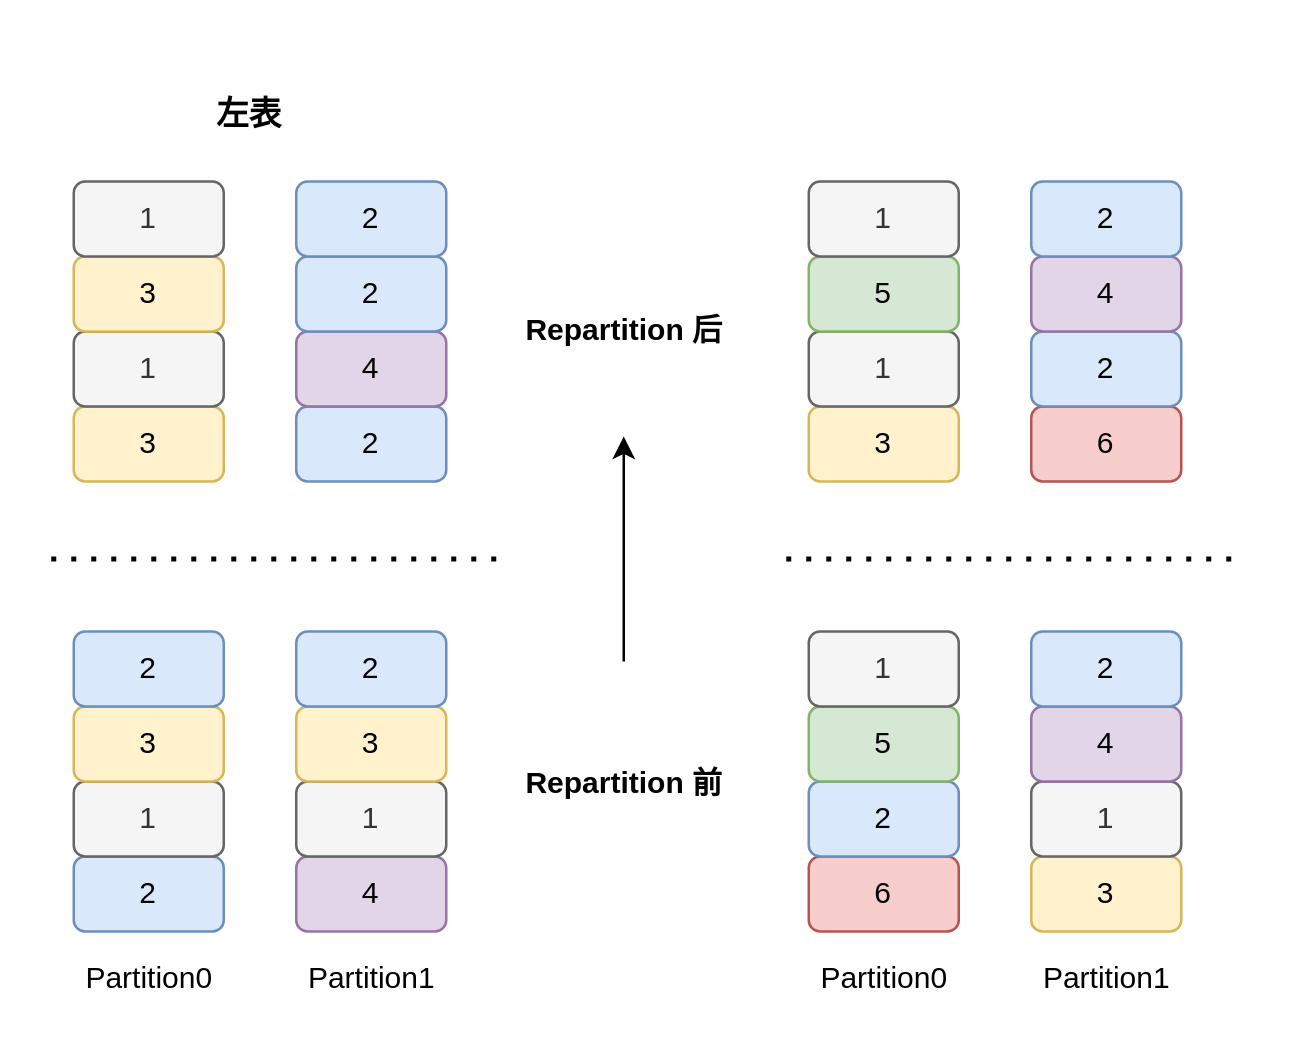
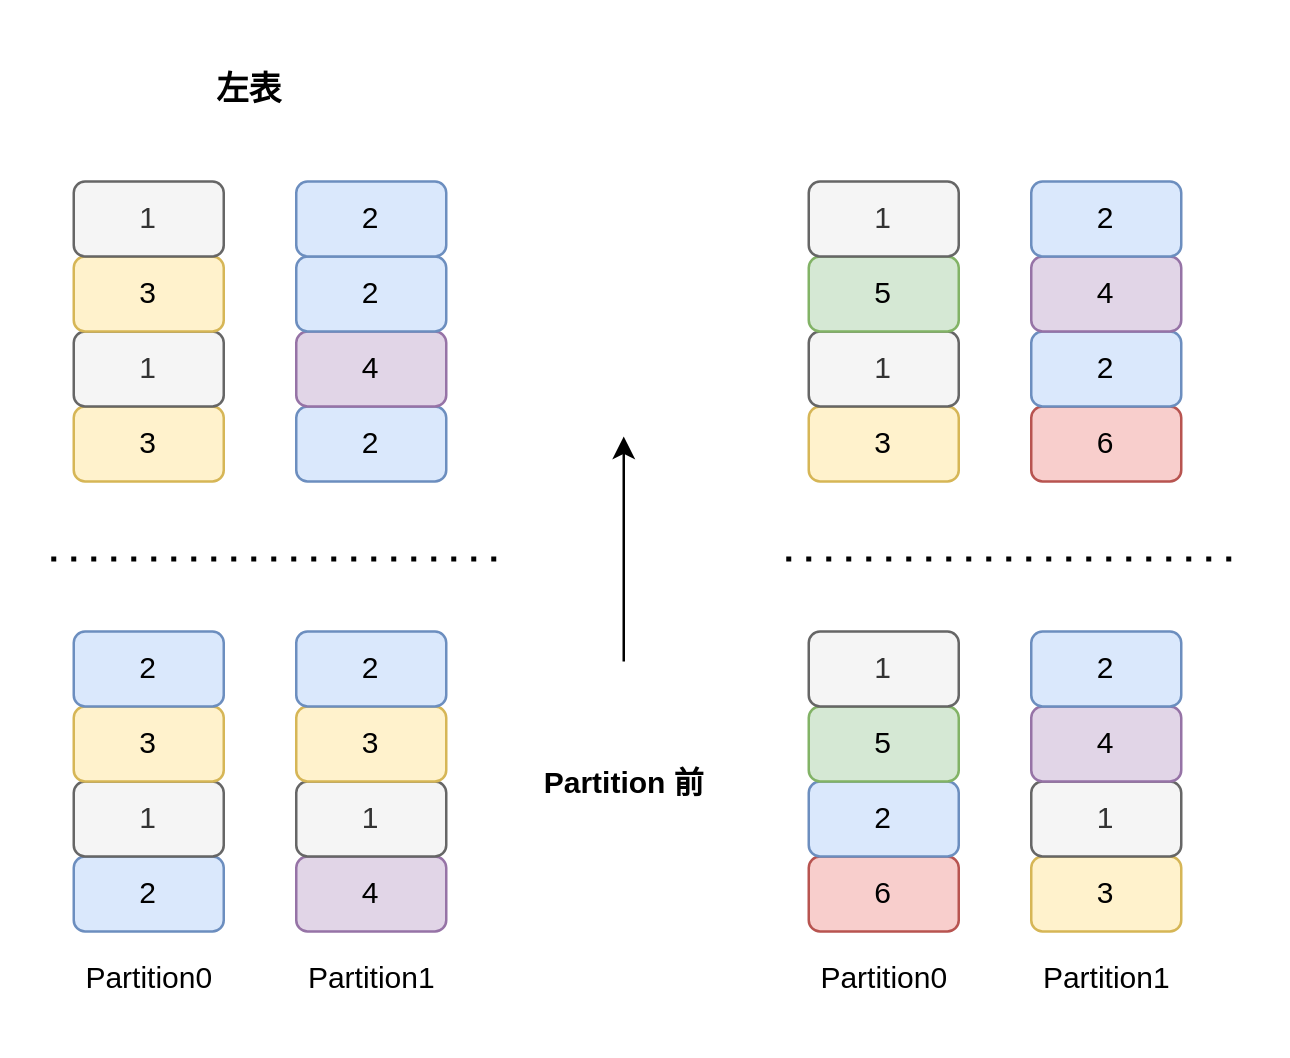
node "左表": moved (249, 114) -> (249, 89)
node "Repartition 后": removed
node "Repartition 前": label "Repartition 前" -> "Partition 前"
